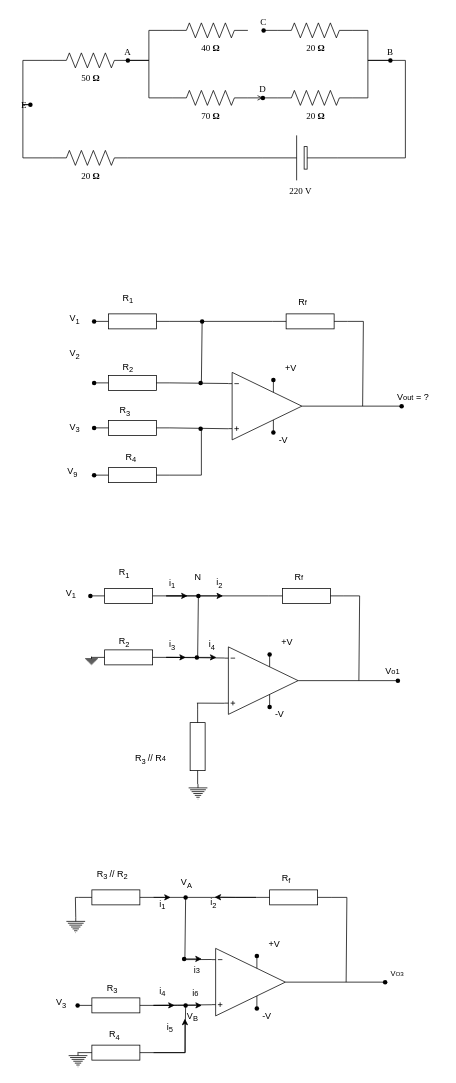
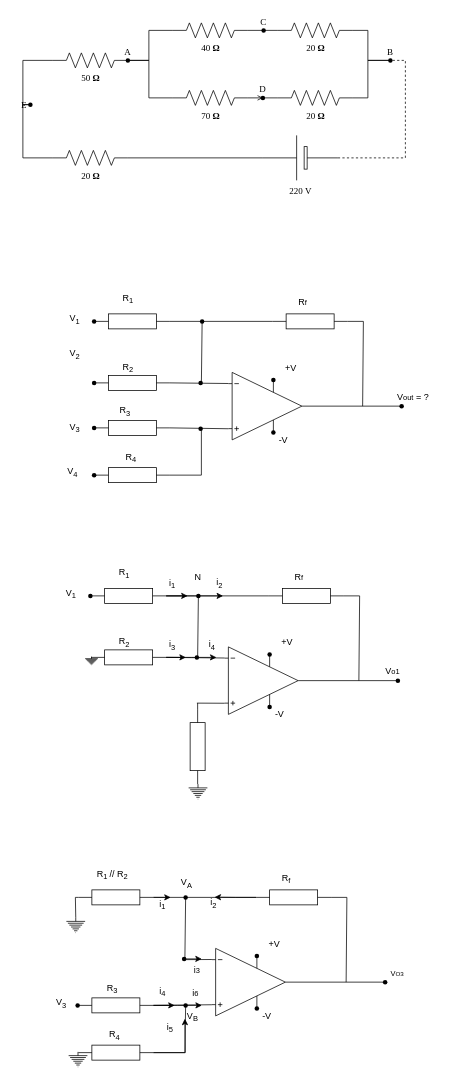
edge "40 Ω" -- "C": added
edge "B" -- "220 V": style solid -> dashed
node "V9": label "V9" -> "V4"
node "R3 // R4": removed
node "R3 // R2": label "R3 // R2" -> "R1 // R2"
